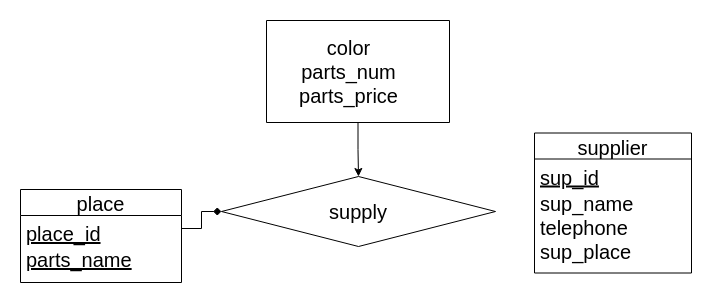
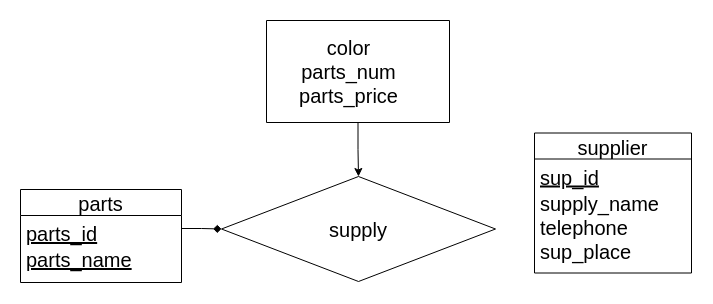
node "place": label "place" -> "parts"
node "sup_name telephone sup_place": label "sup_name telephone sup_place" -> "supply_name telephone sup_place"
node "supply": size 274x70 -> 274x105
node "place_id": label "place_id" -> "parts_id"
